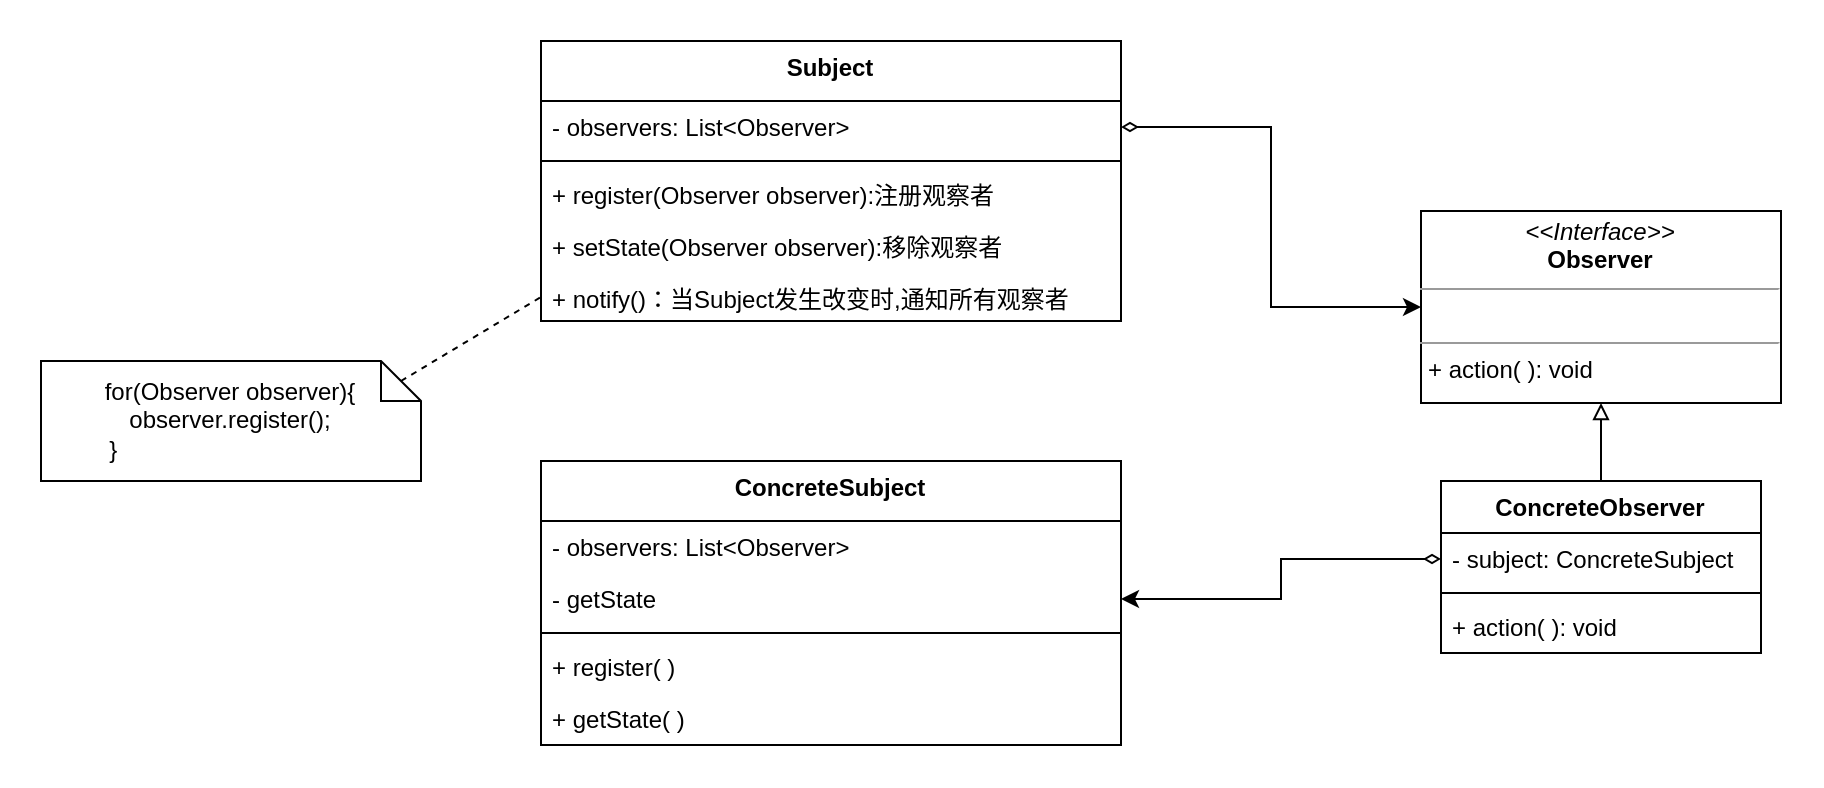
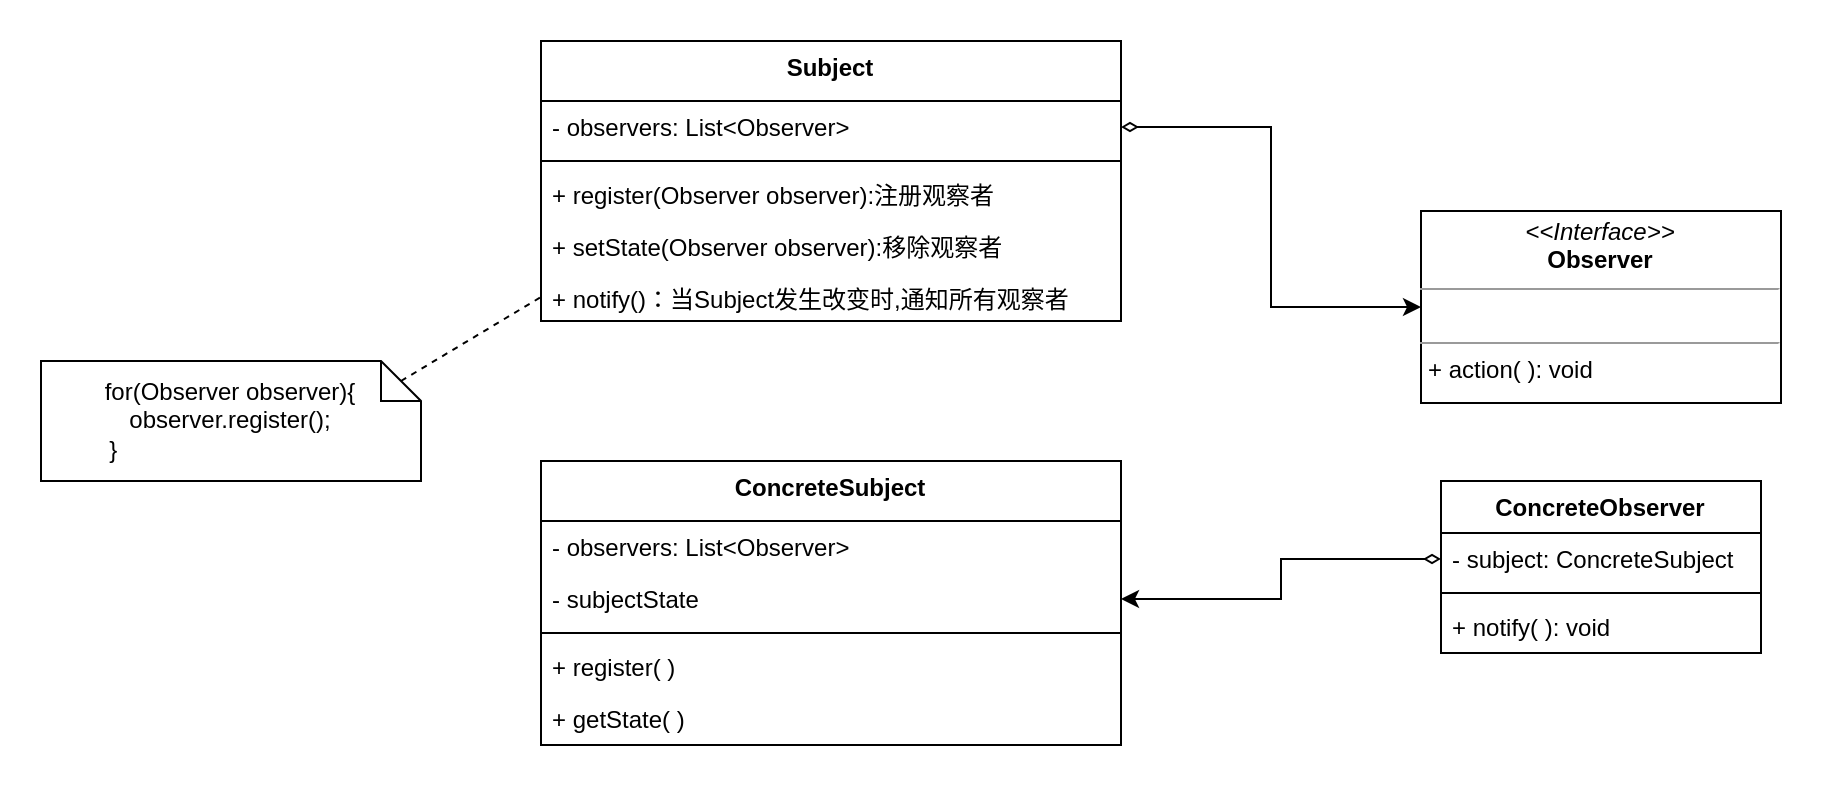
edge "ConcreteObserver" -> "<<Interface>> Observer + action( ): void": removed
node "- getState": label "- getState" -> "- subjectState"
node "+ action( ): void": label "+ action( ): void" -> "+ notify( ): void"
